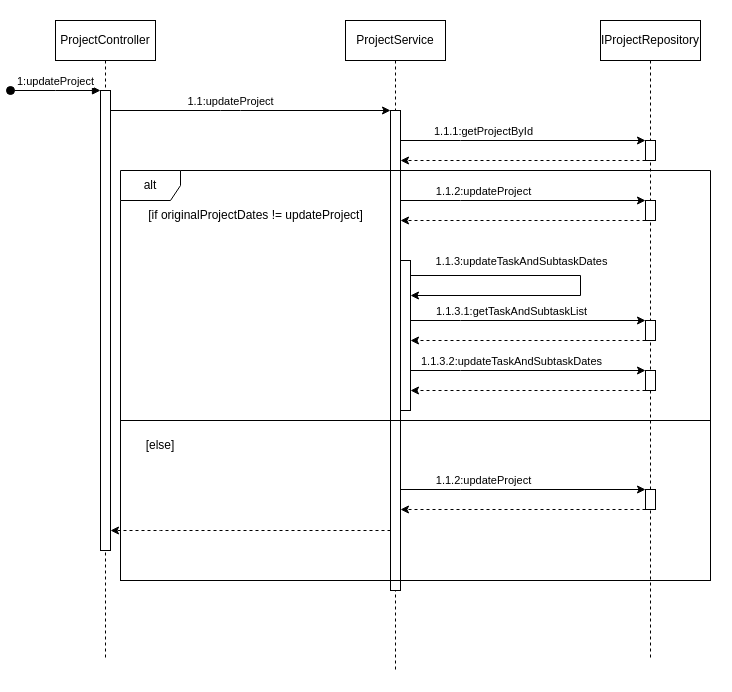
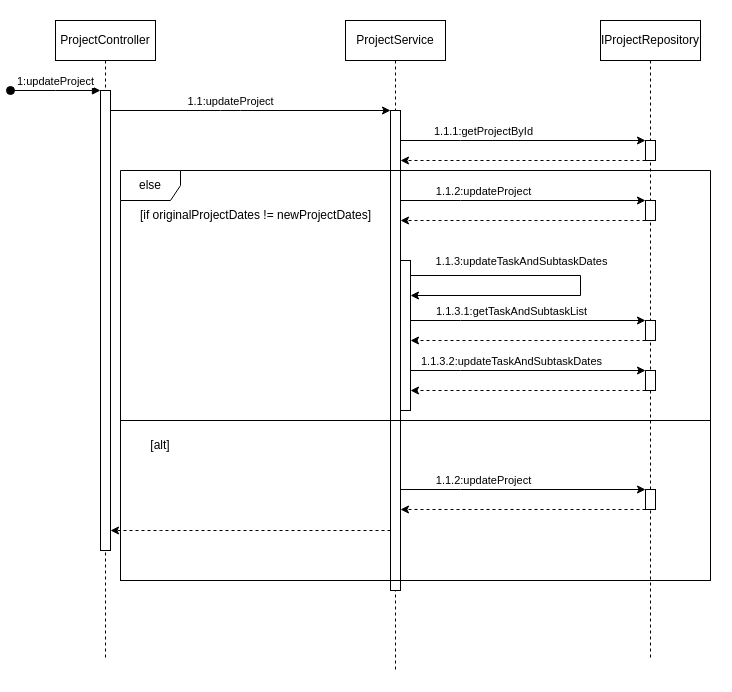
node "alt": label "alt" -> "else"
node "[if originalProjectDates != updateProject]": label "[if originalProjectDates != updateProject]" -> "[if originalProjectDates != newProjectDates]"
node "[else]": label "[else]" -> "[alt]"
